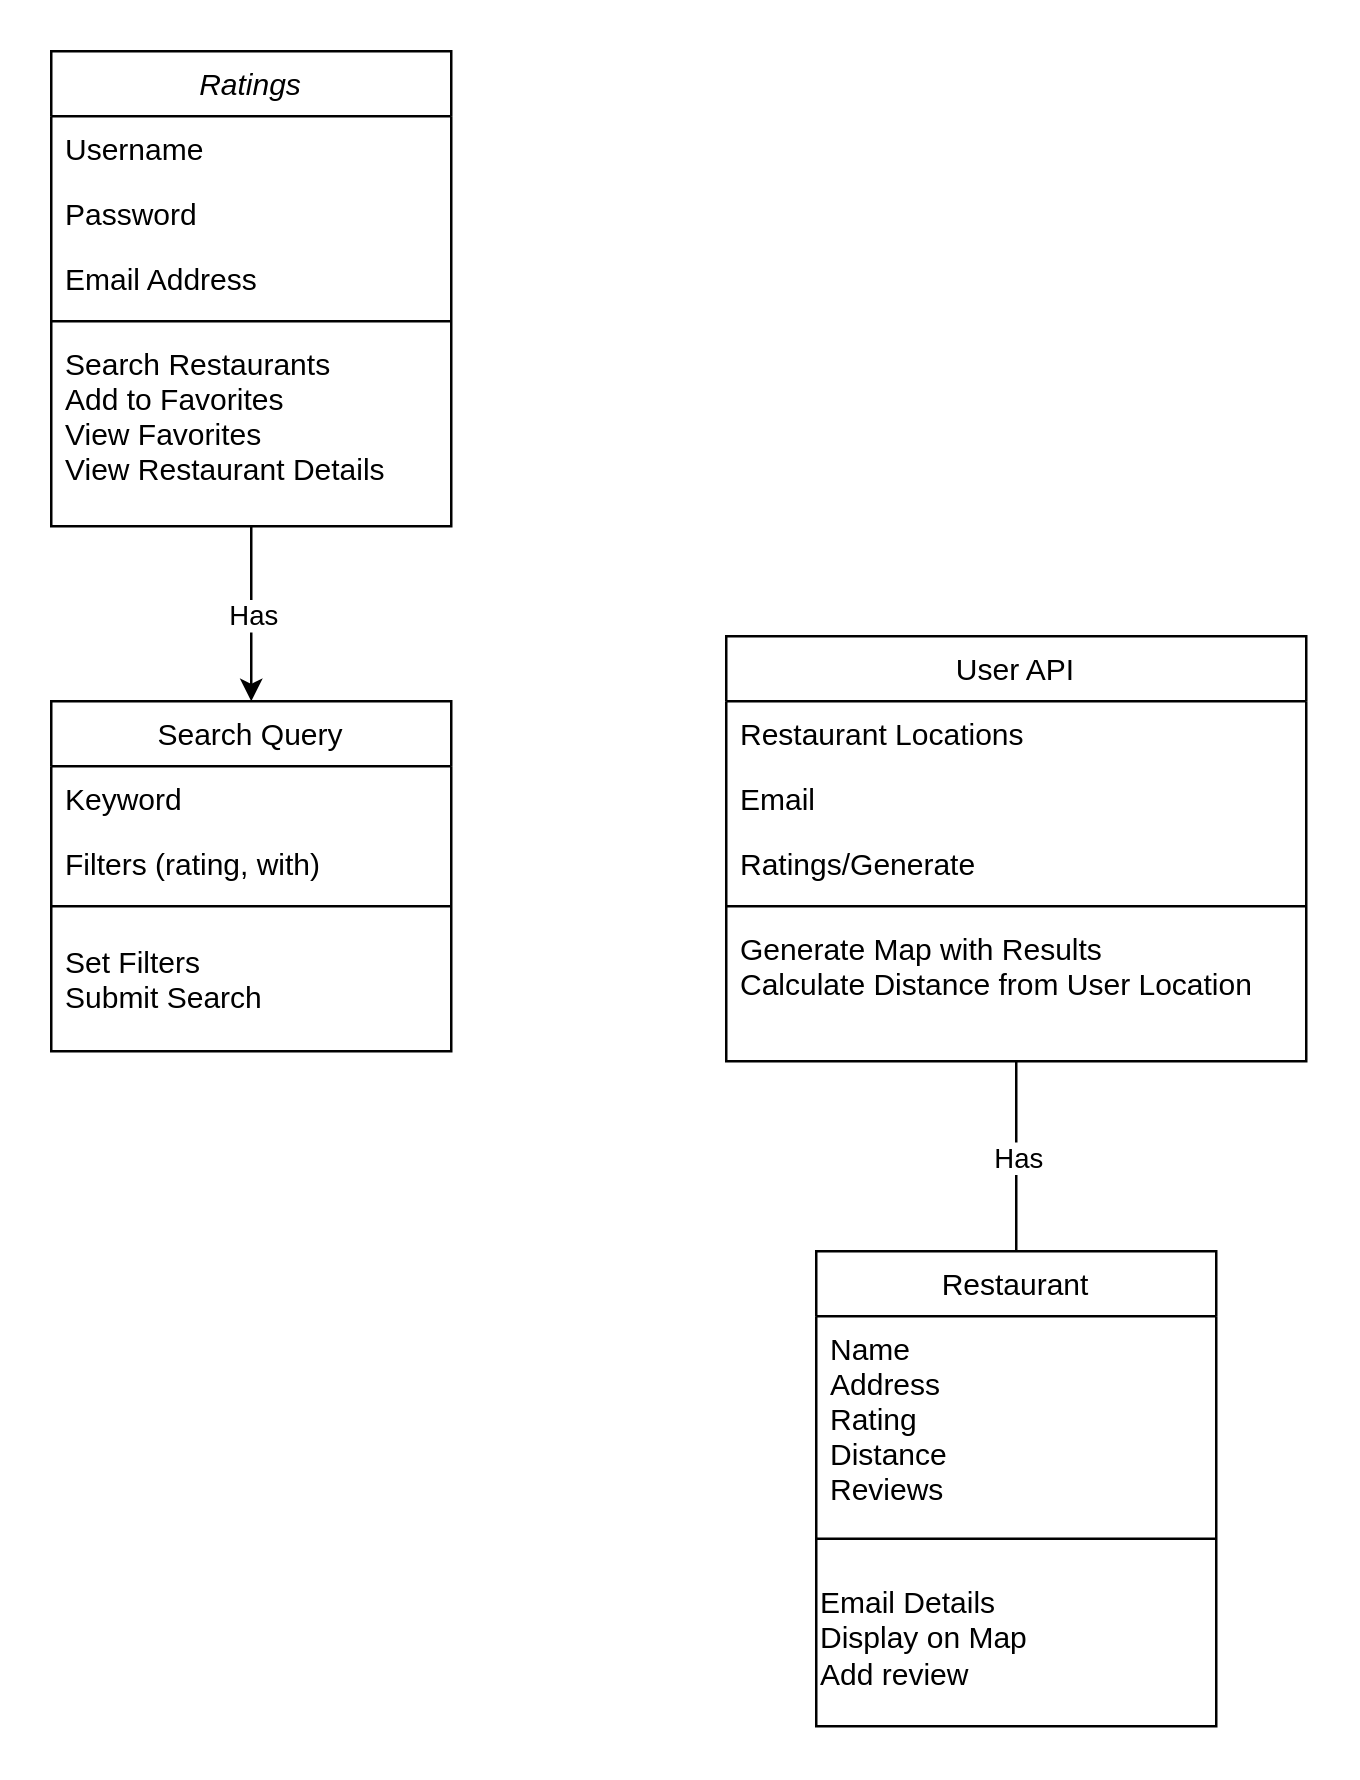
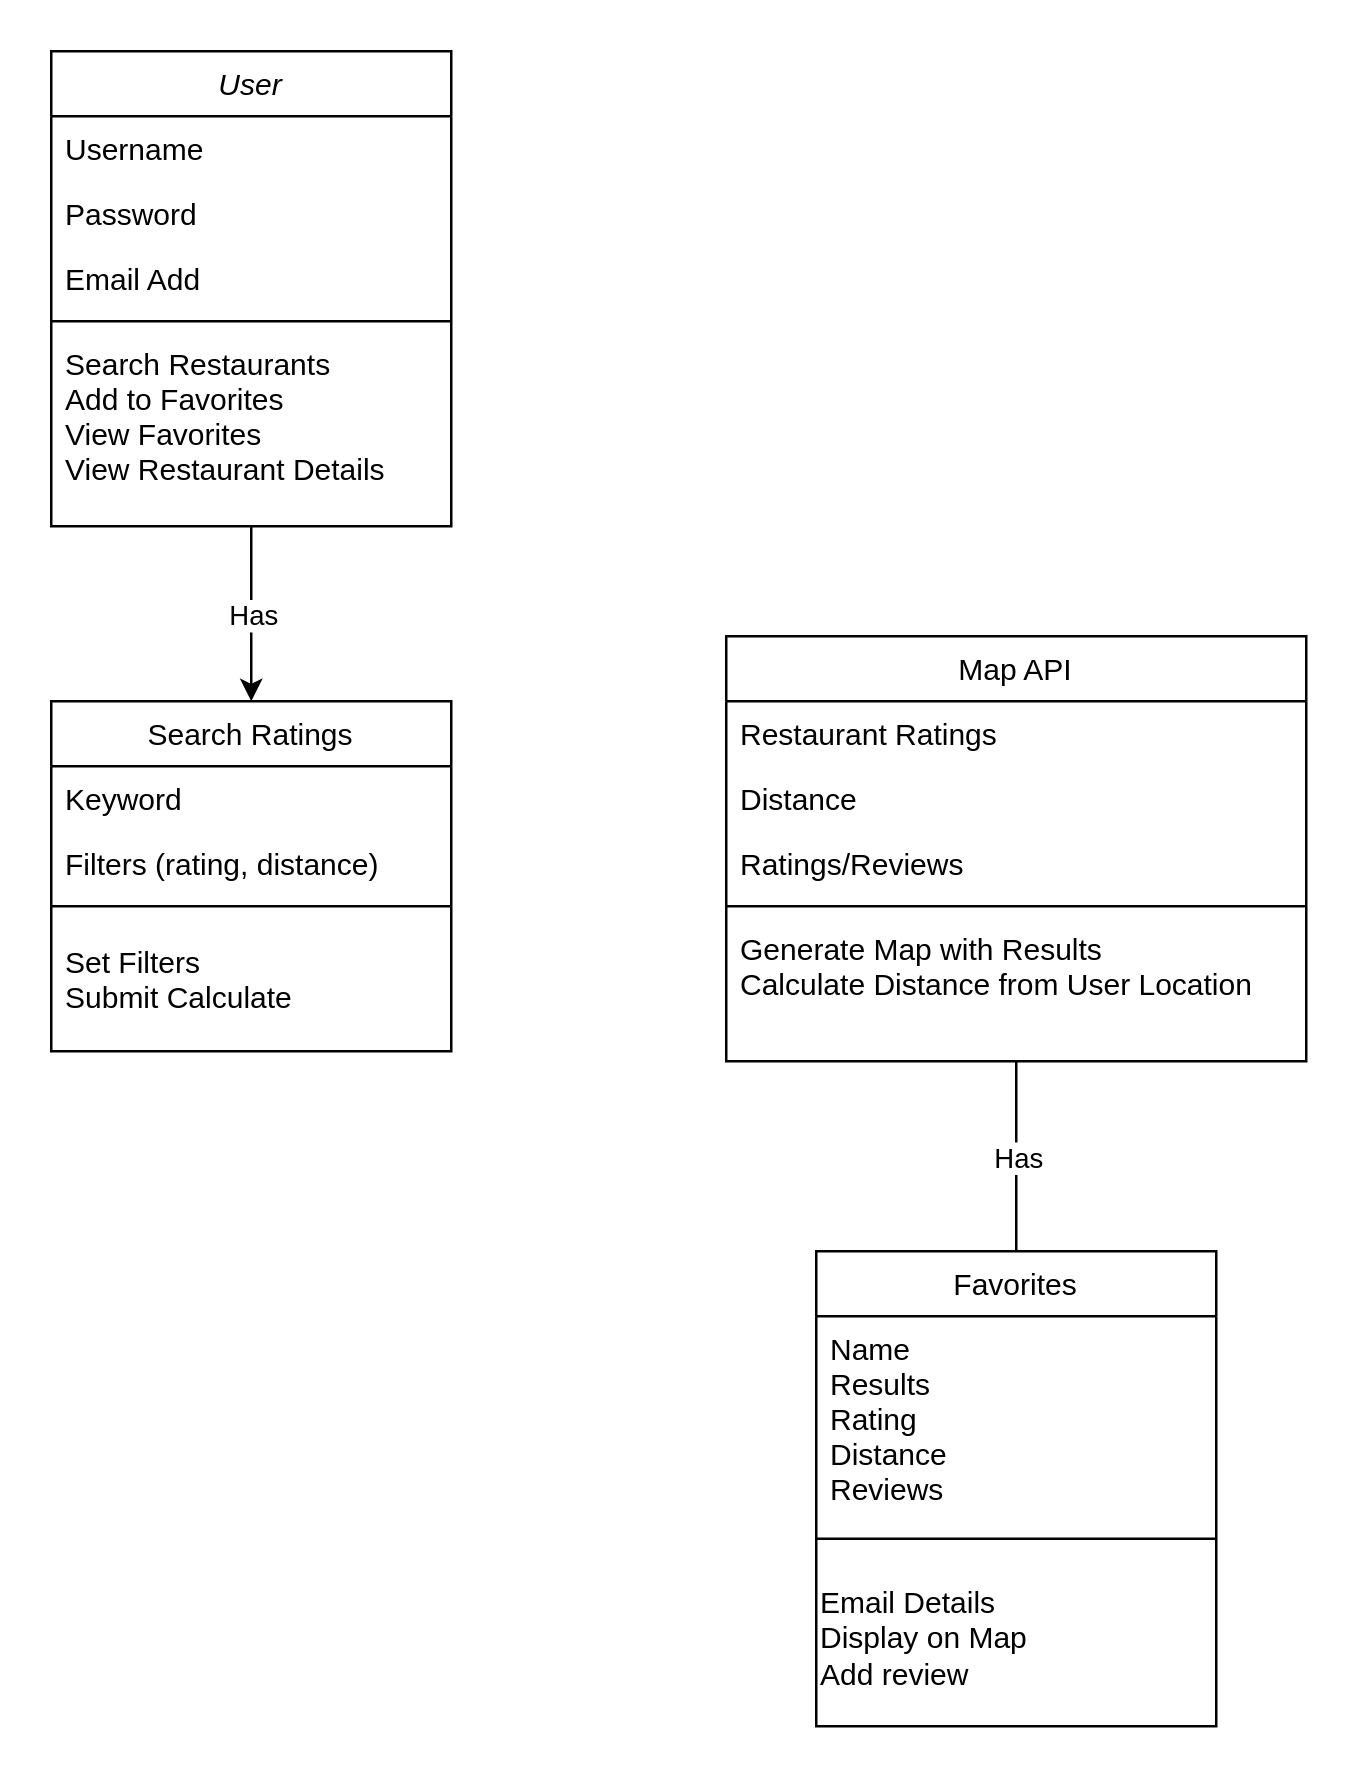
node "Ratings": label "Ratings" -> "User"
node "Email Address": label "Email Address" -> "Email Add"
node "User API": label "User API" -> "Map API"
node "Search Query": label "Search Query" -> "Search Ratings"
node "Restaurant Locations": label "Restaurant Locations" -> "Restaurant Ratings"
node "Email": label "Email" -> "Distance"
node "Filters (rating, with)": label "Filters (rating, with)" -> "Filters (rating, distance)"
node "Ratings/Generate": label "Ratings/Generate" -> "Ratings/Reviews"
node "Set Filters Submit Search": label "Set Filters Submit Search" -> "Set Filters Submit Calculate"
node "Restaurant": label "Restaurant" -> "Favorites"
node "Name Address Rating Distance Reviews": label "Name Address Rating Distance Reviews" -> "Name Results Rating Distance Reviews"
